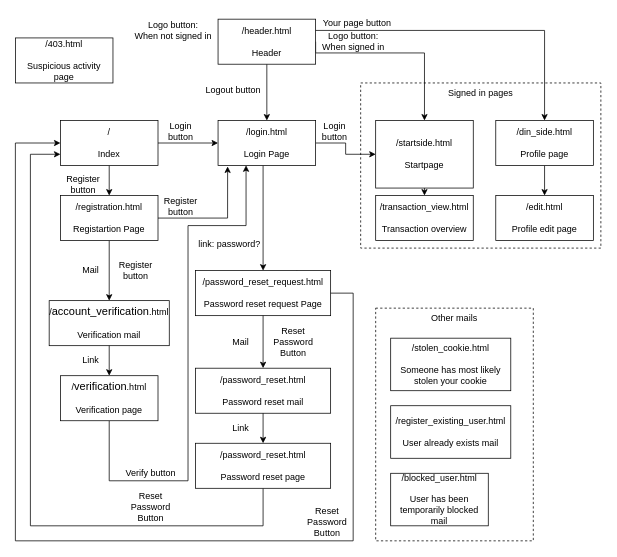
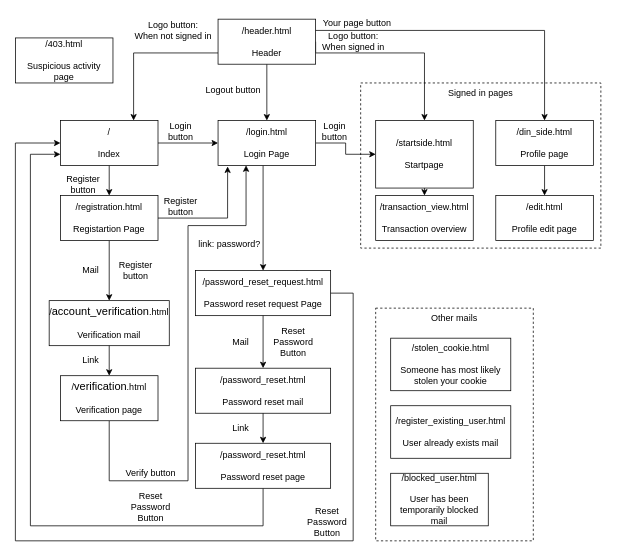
edge "/header.html Header" -> "/ Index": added
